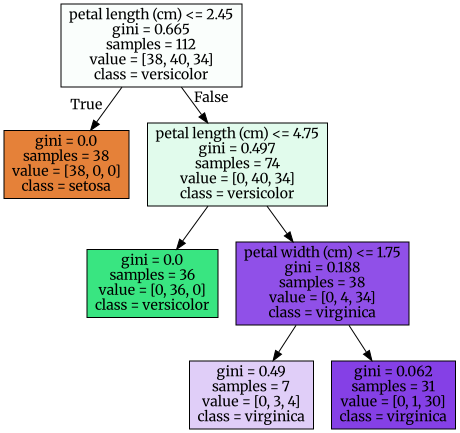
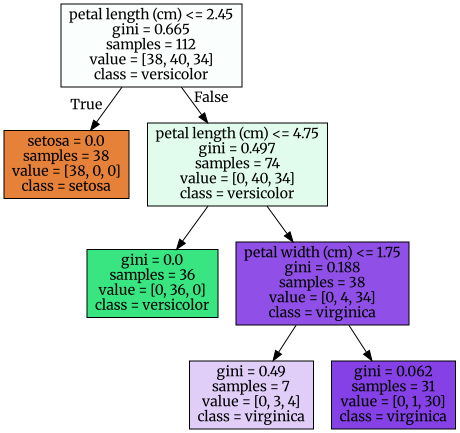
node "gini = 0.0 samples = 38 value = [38, 0, 0] class = setosa": label "gini = 0.0 samples = 38 value = [38, 0, 0] class = setosa" -> "setosa = 0.0 samples = 38 value = [38, 0, 0] class = setosa"
